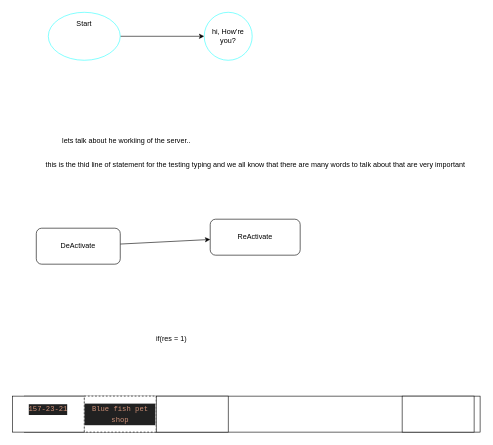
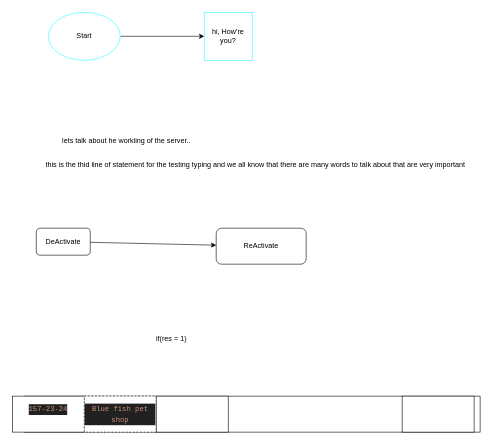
node "Start": moved (84, 24) -> (84, 36)
node "hi, How're you?": shape ellipse -> rectangle
node "ReActivate": moved (255, 237) -> (261, 246)
node "DeActivate": size 84x36 -> 54x27
node "157-23-21": label "157-23-21" -> "157-23-24"
